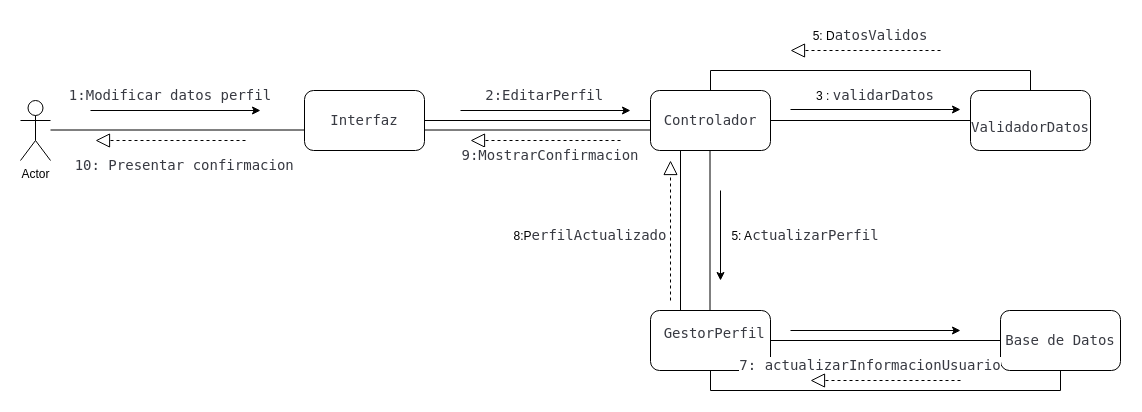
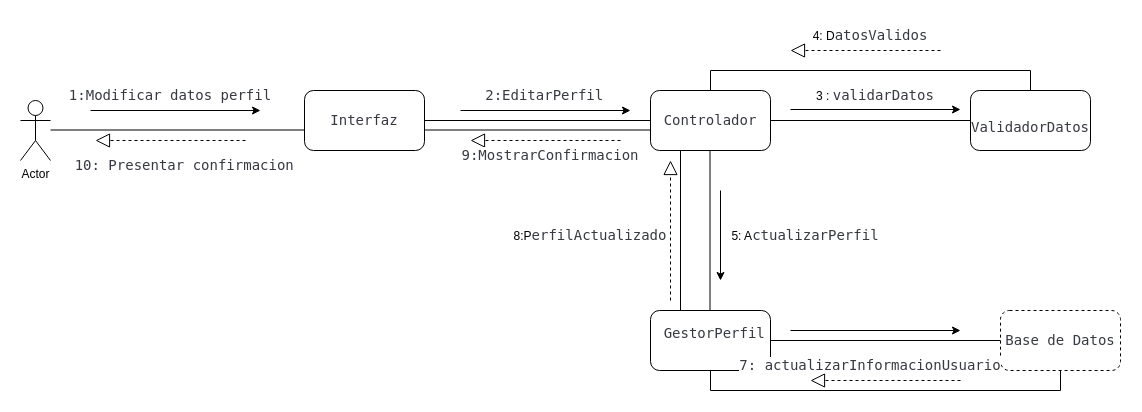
node "5: DatosValidos": label "5: DatosValidos" -> "4: DatosValidos"
node "Base de Datos": style solid -> dashed
